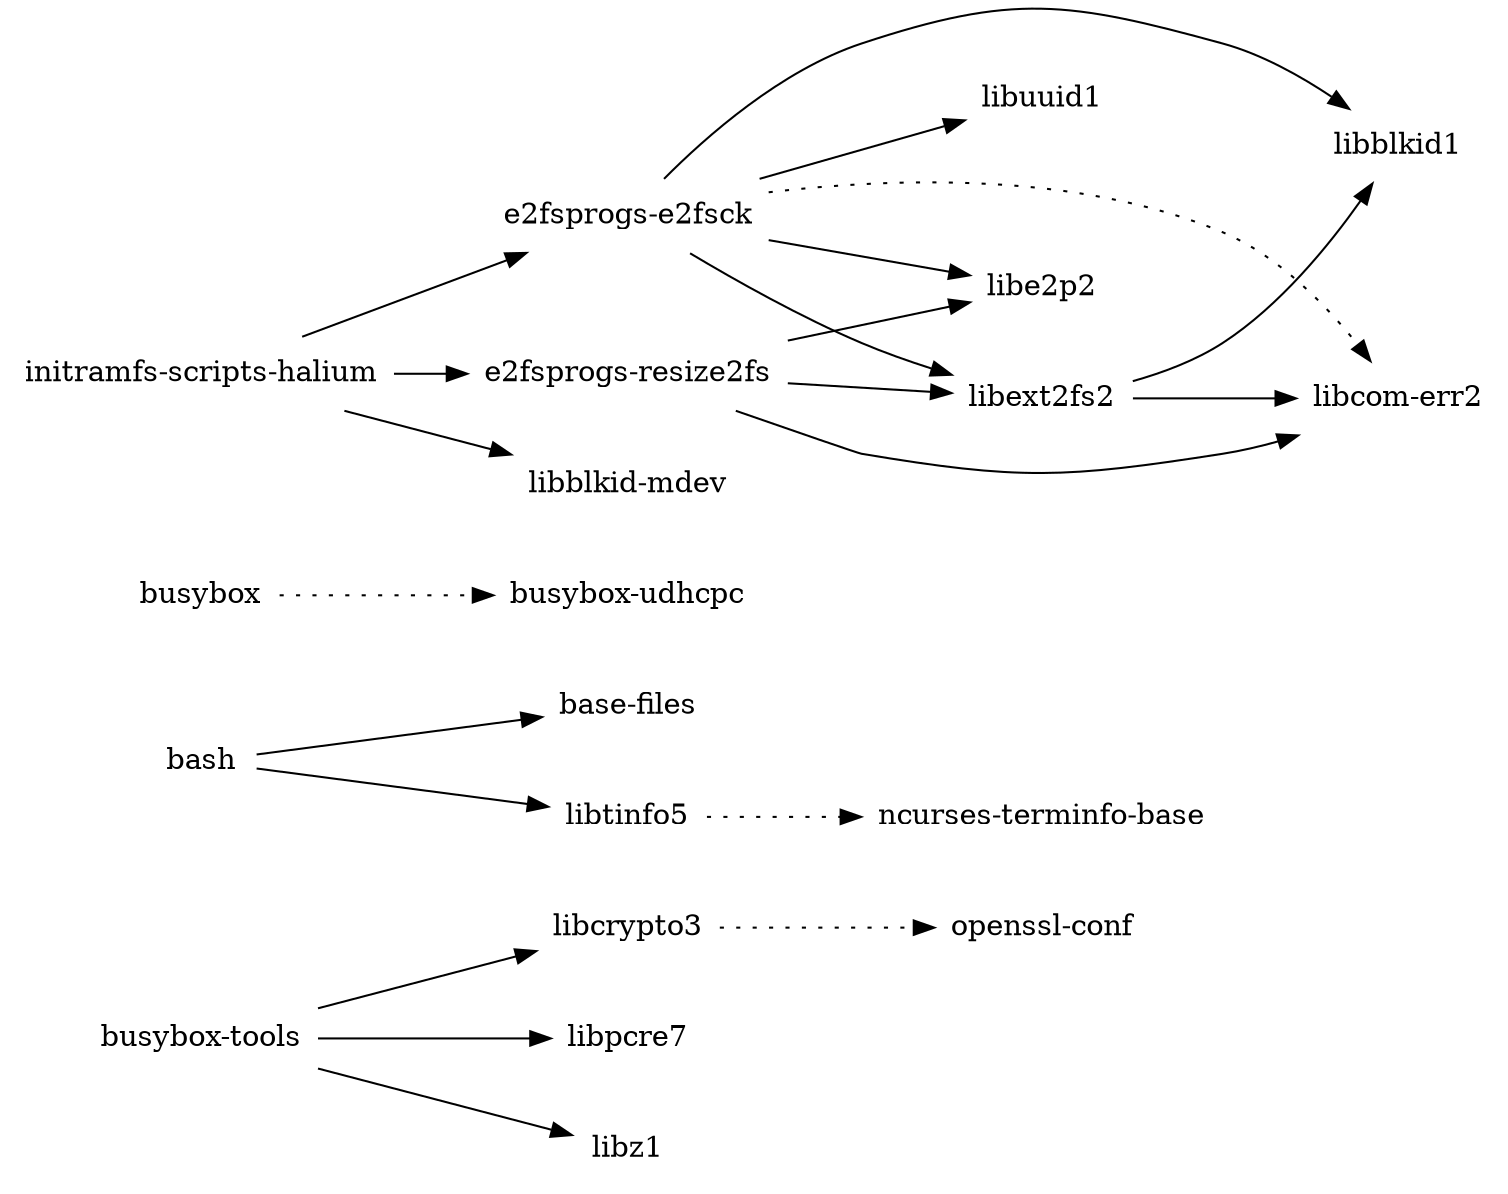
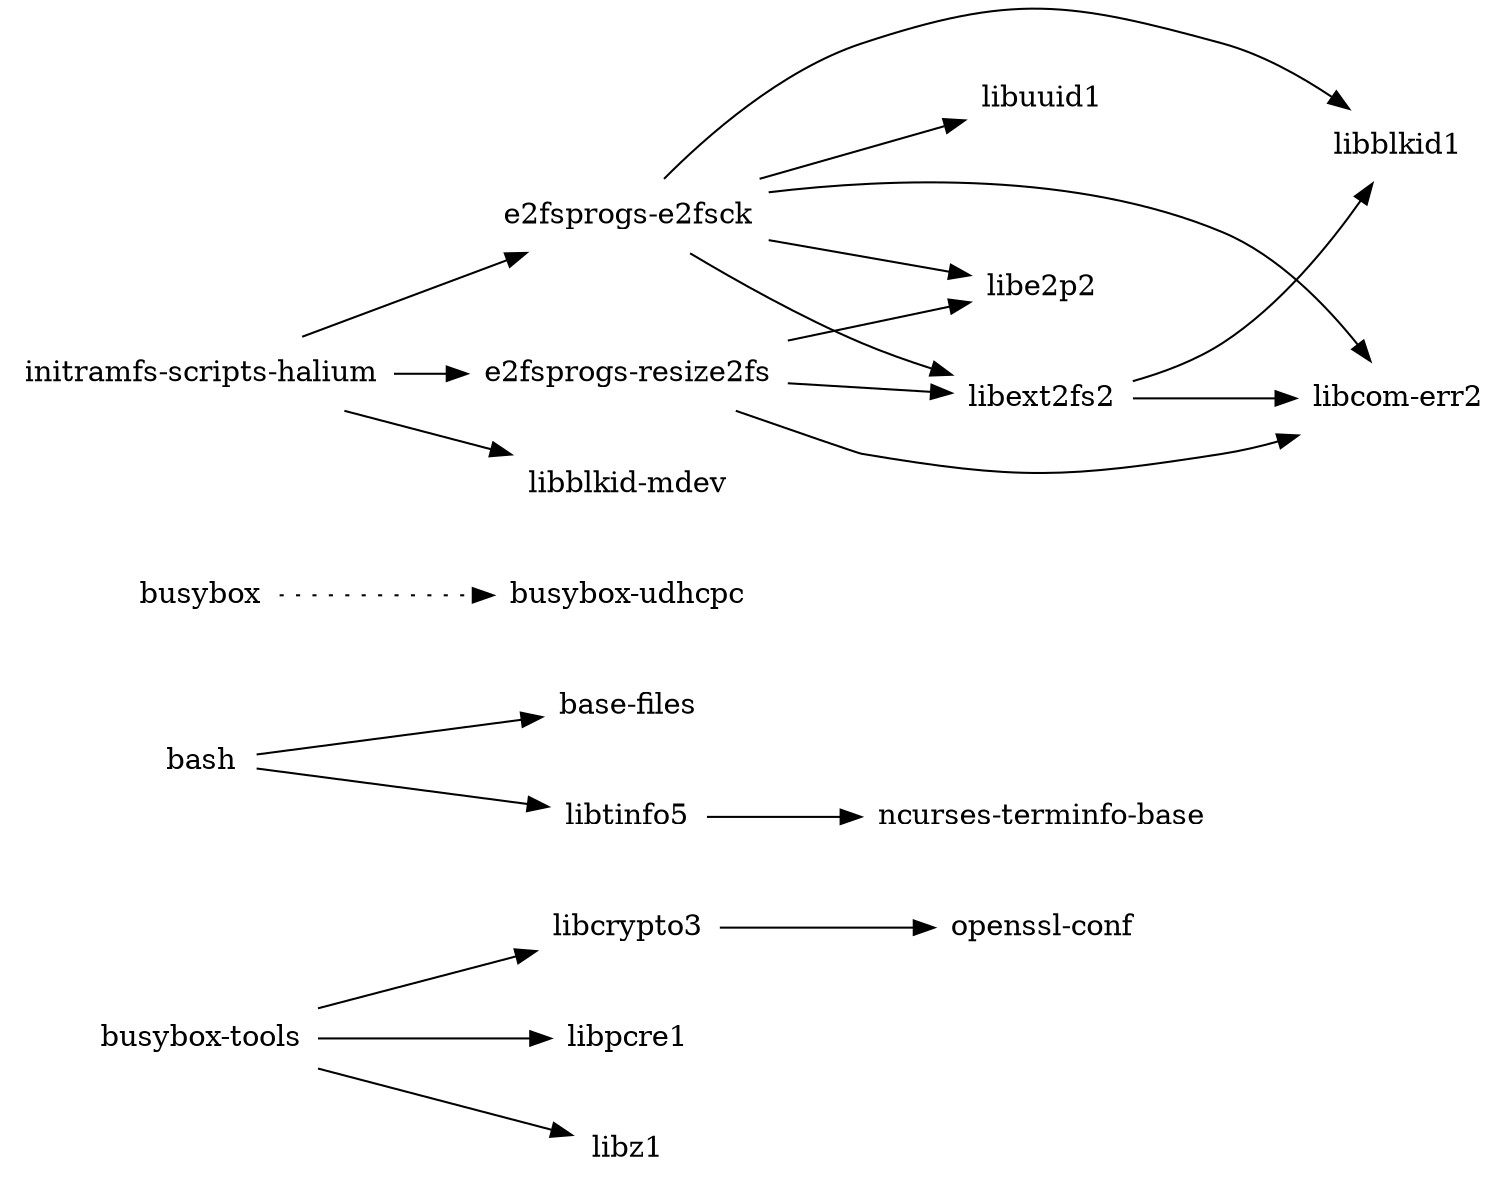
edge "e2fsprogs-e2fsck" -> "libcom-err2": style dotted -> solid
edge "libtinfo5" -> "ncurses-terminfo-base": style dotted -> solid
edge "libcrypto3" -> "openssl-conf": style dotted -> solid
node "libpcre7": label "libpcre7" -> "libpcre1"
